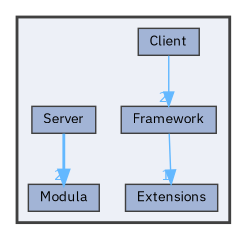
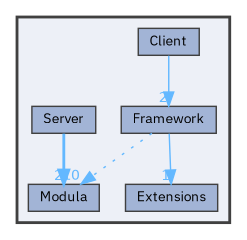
edge "Framework" -> "Modula": added
